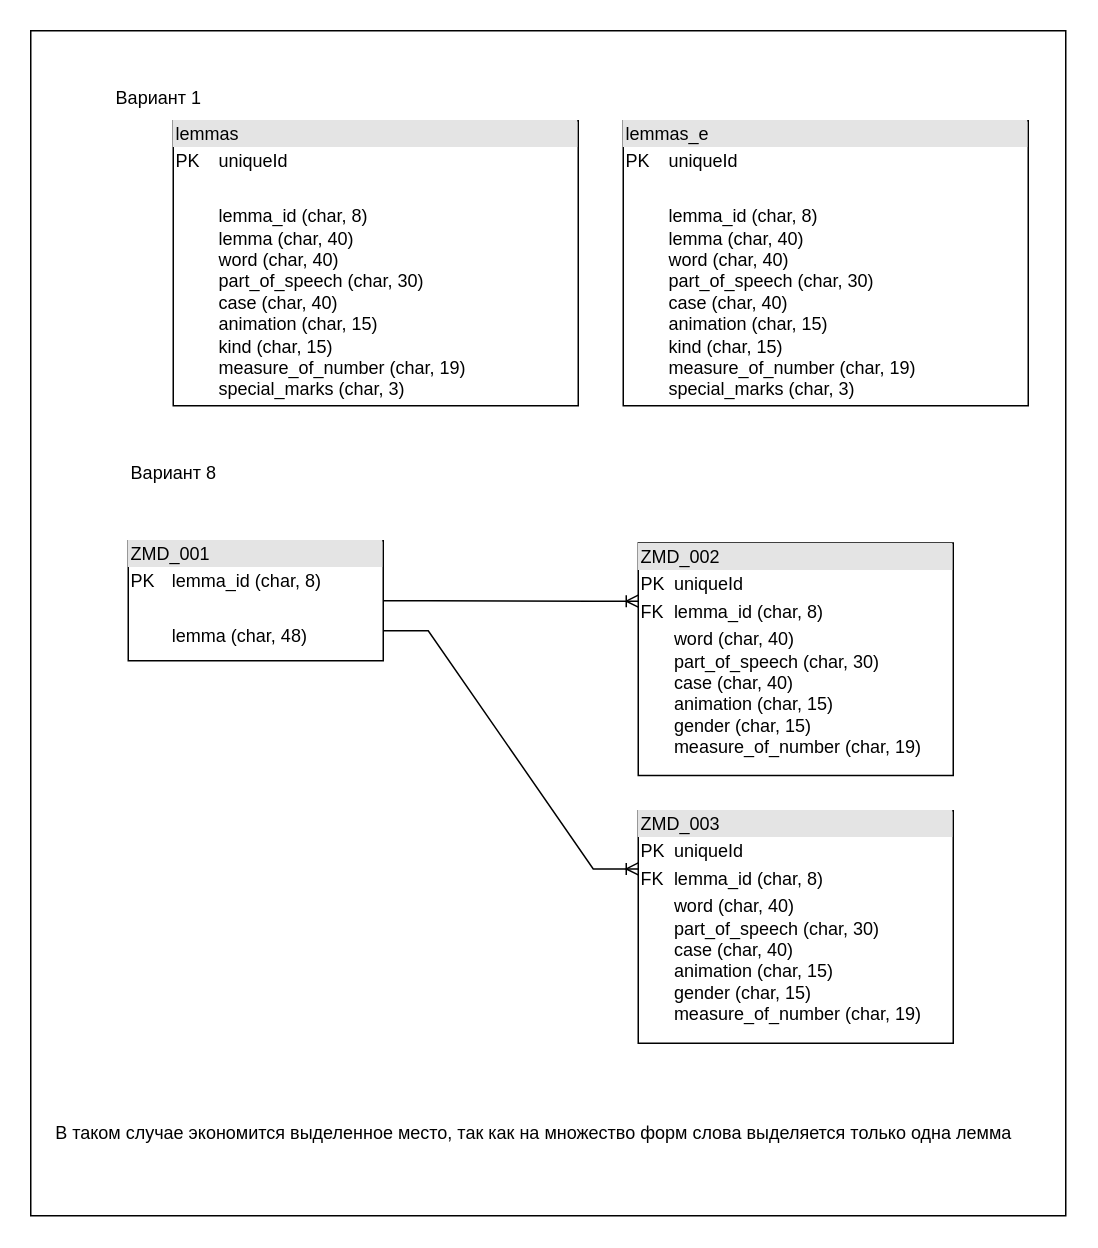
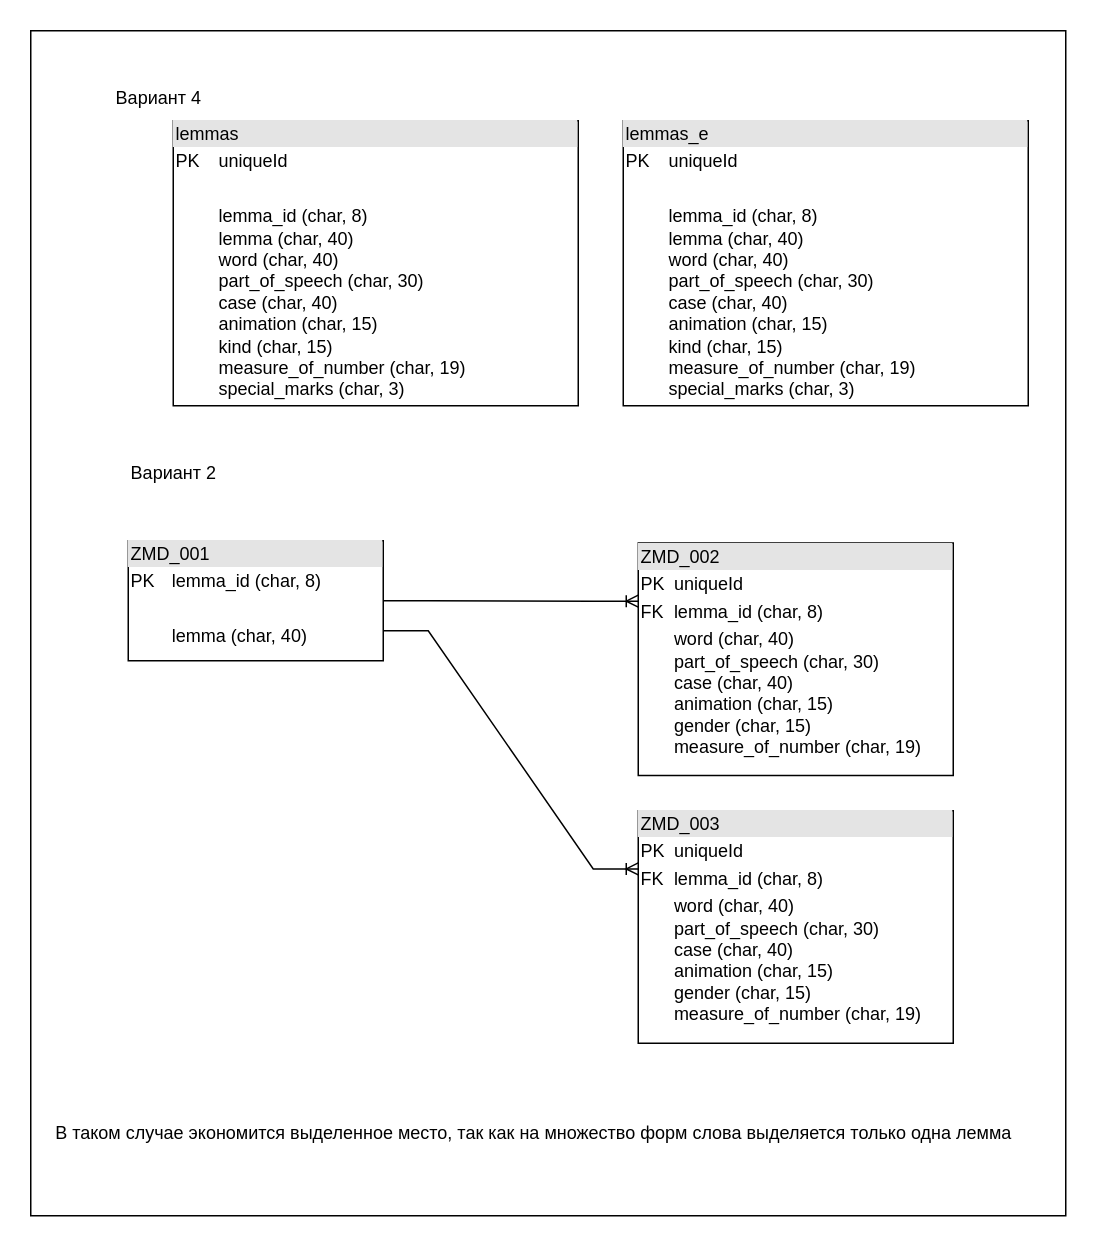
node "Вариант 1": label "Вариант 1" -> "Вариант 4"
node "Вариант 8": label "Вариант 8" -> "Вариант 2"
node "ZMD_001 PK lemma_id (char, 8) lemma (char, 48)": label "ZMD_001 PK lemma_id (char, 8) lemma (char, 48)" -> "ZMD_001 PK lemma_id (char, 8) lemma (char, 40)"
